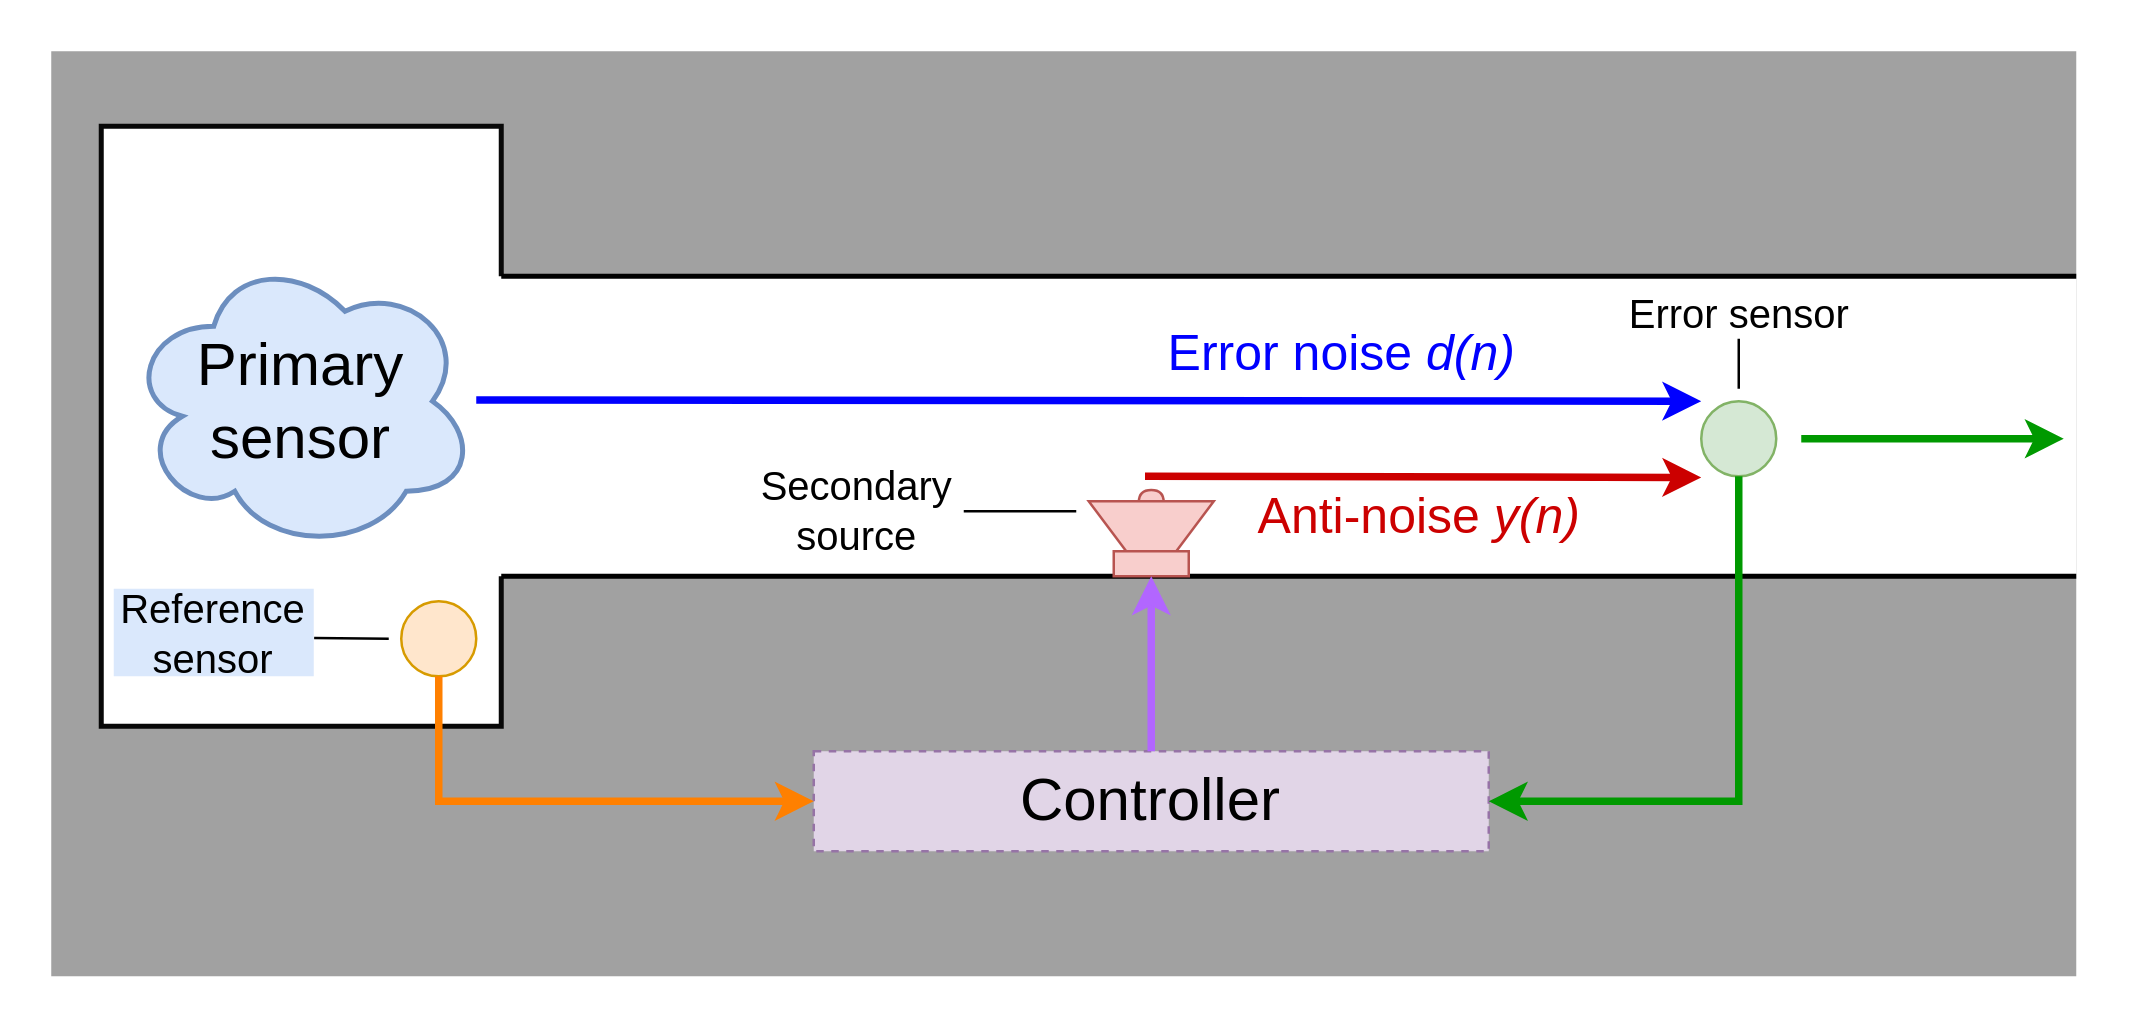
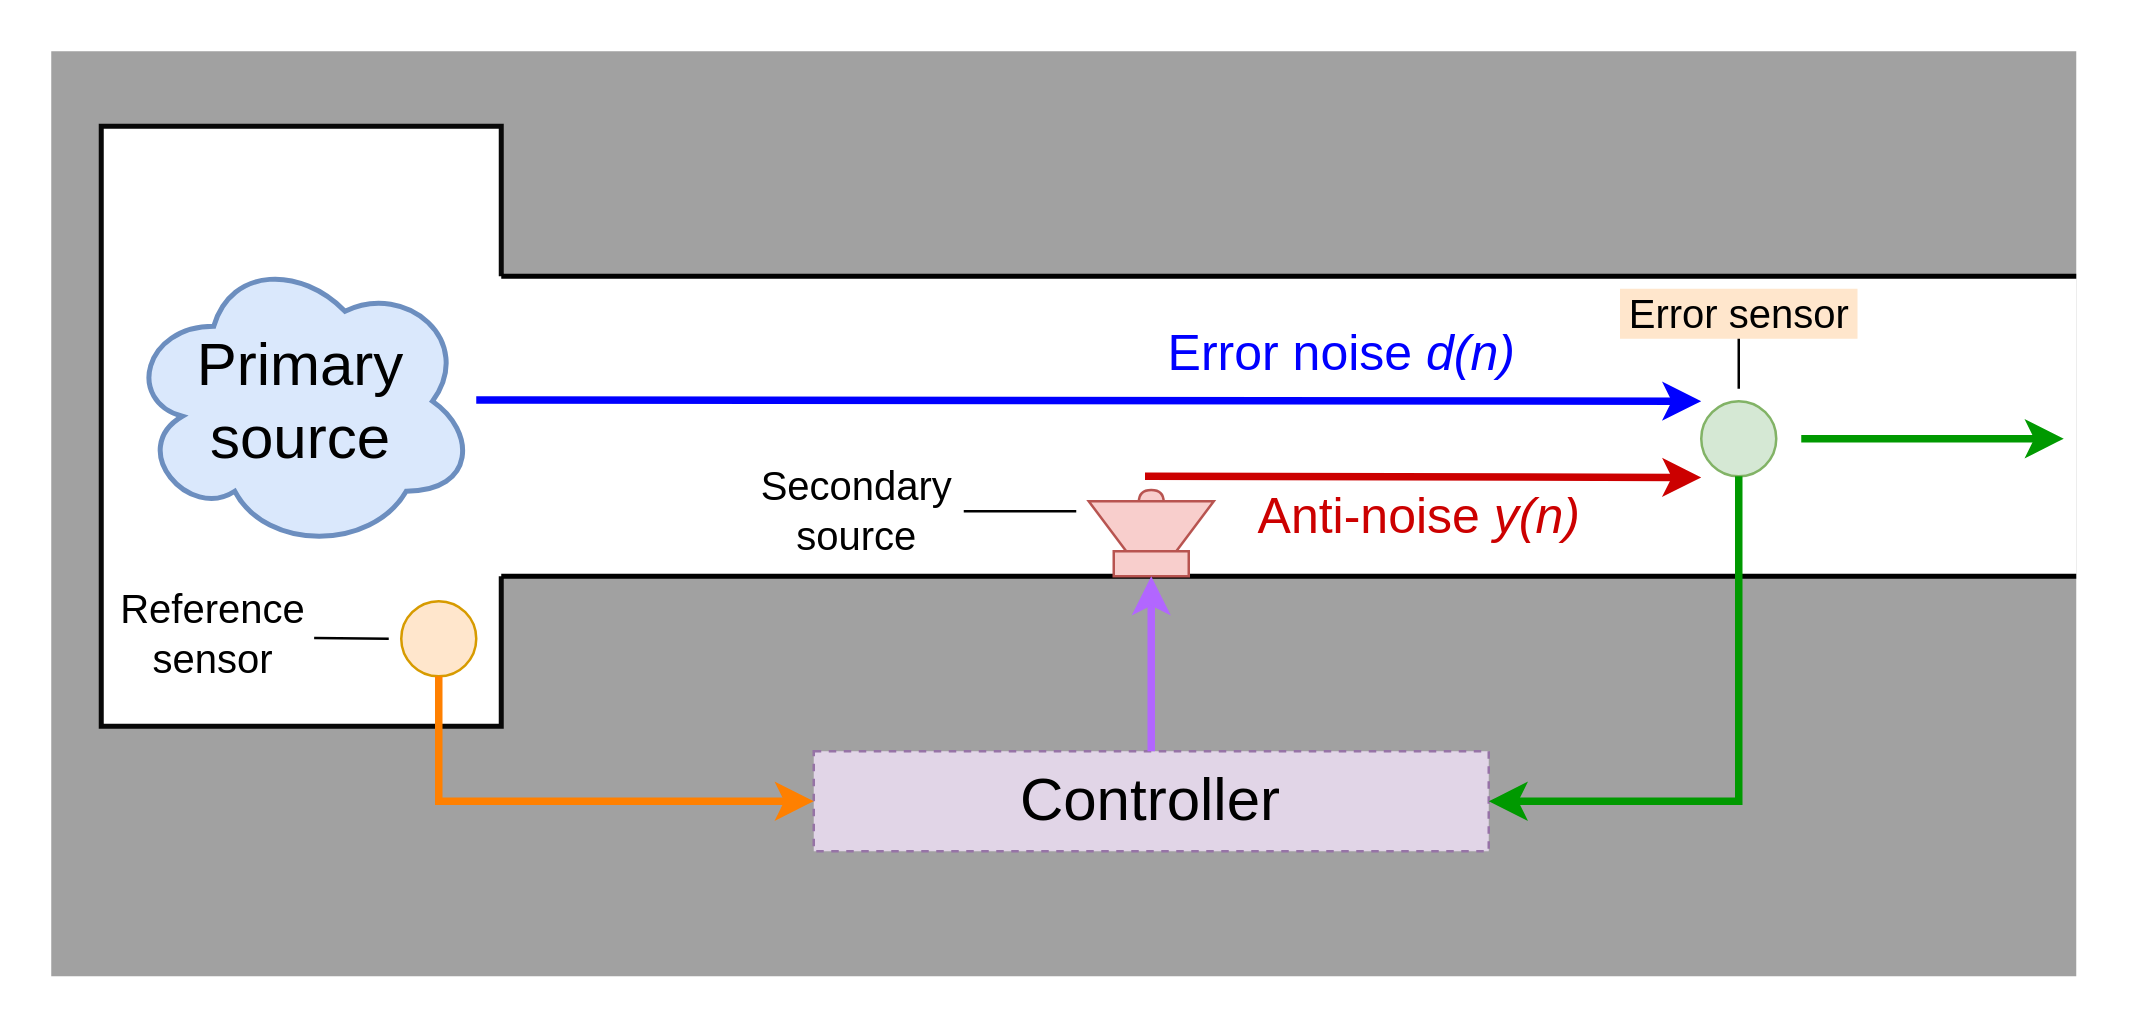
node "Error sensor": fillcolor #ffffff -> #ffe6cc
node "Primary sensor": label "Primary sensor" -> "Primary source"
node "Reference sensor": fillcolor #dae8fc -> #ffffff
